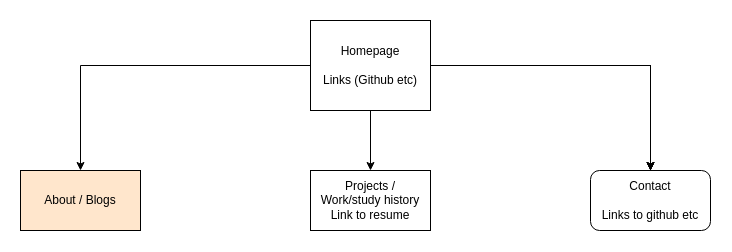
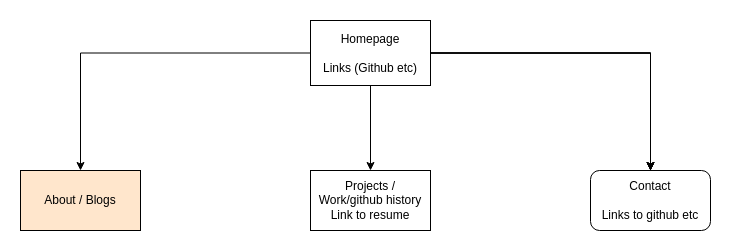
node "Homepage Links (Github etc)": size 120x90 -> 120x65
node "Projects / Work/study historyLink to resume": label "Projects / Work/study historyLink to resume" -> "Projects / Work/github historyLink to resume"
